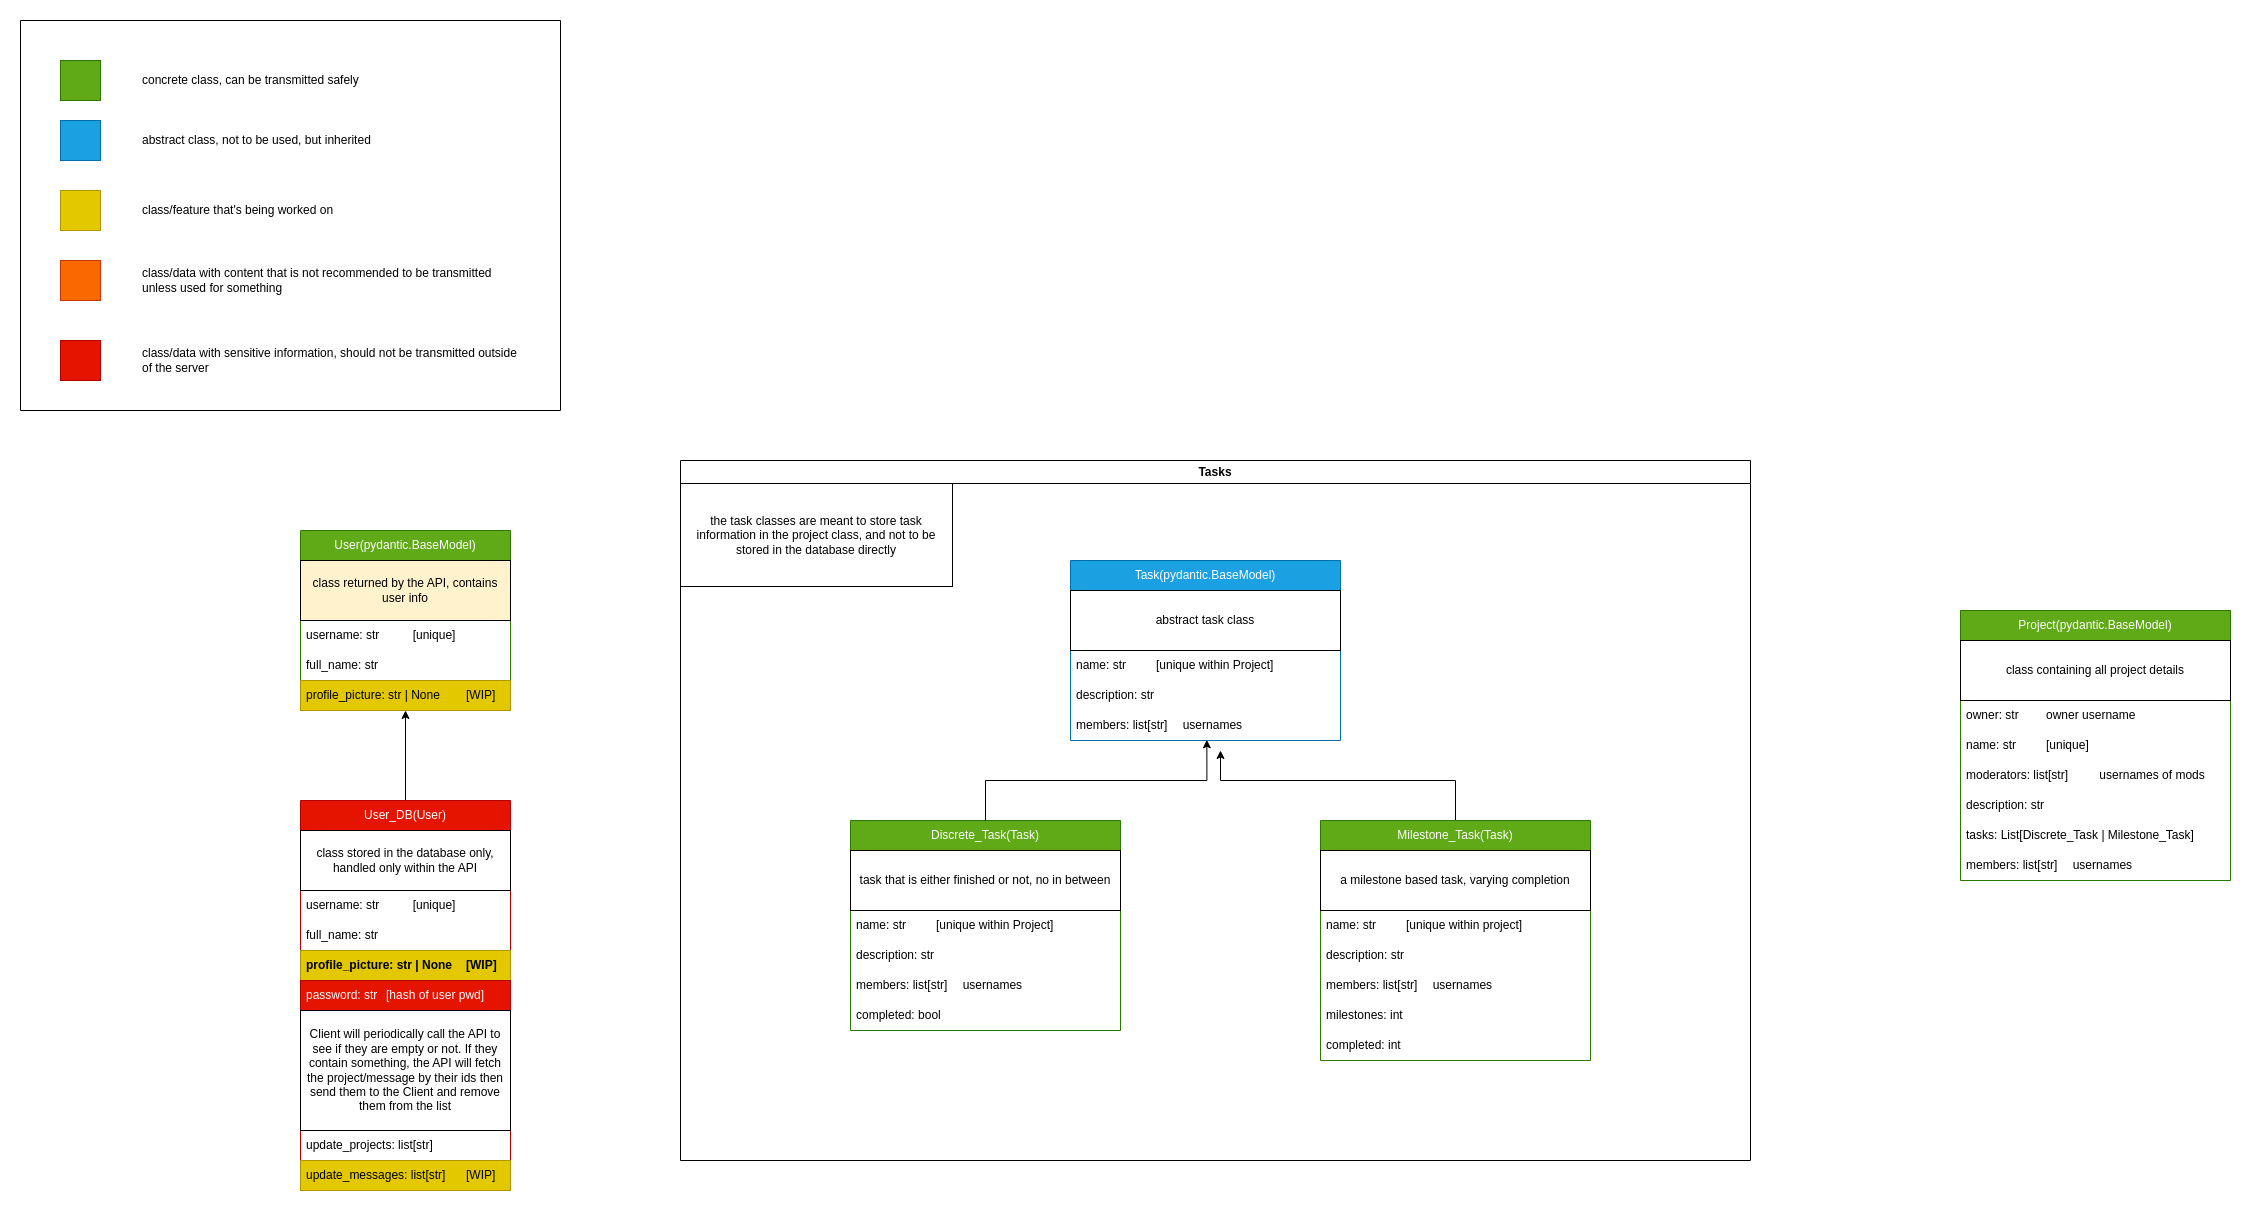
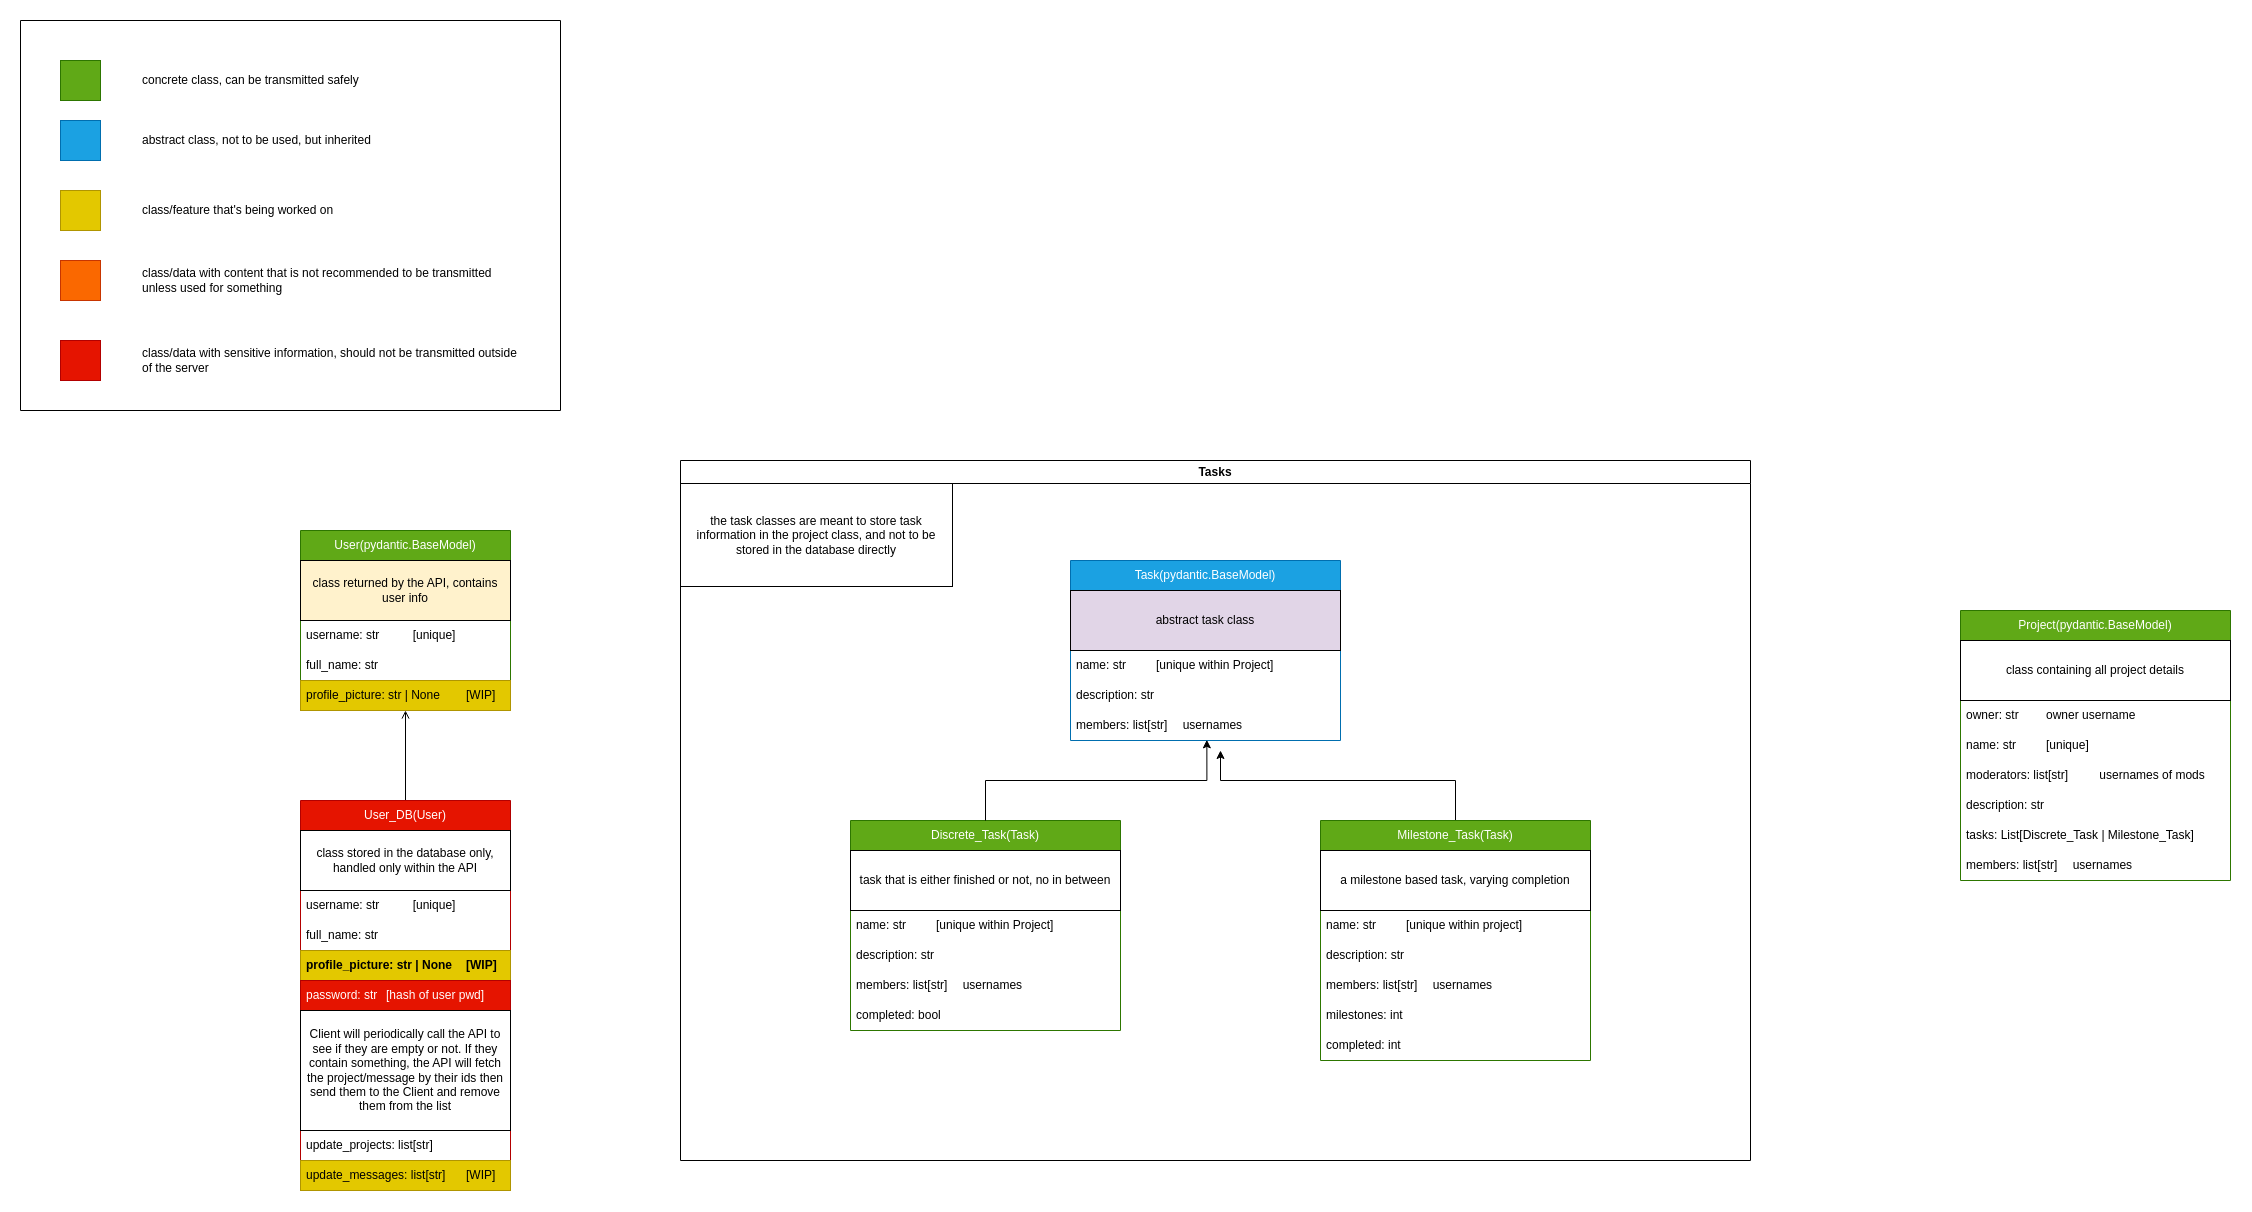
node "abstract task class": fillcolor #ffffff -> #e1d5e7
edge "User_DB(User)" -> "User(pydantic.BaseModel)": arrowhead classic -> open
